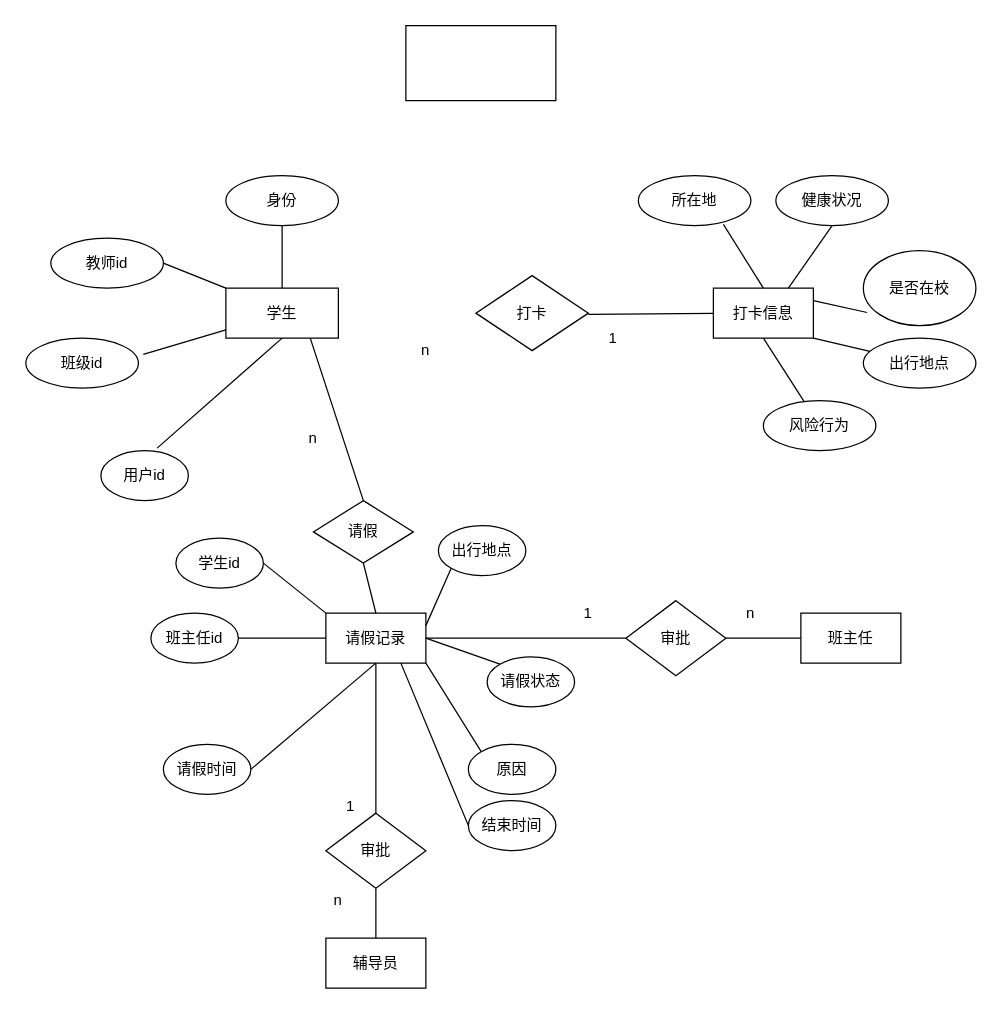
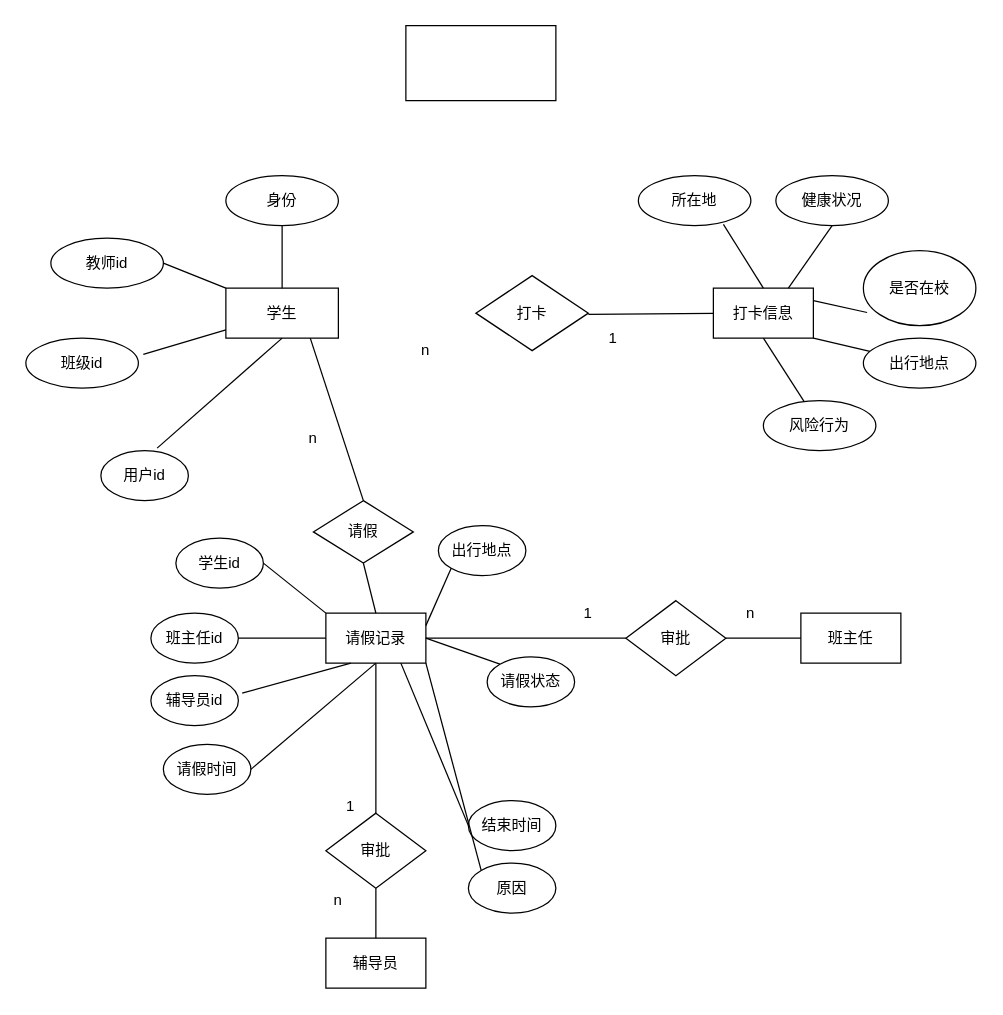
edge "请假记录" -- "辅导员id": added
node "辅导员id": added
node "原因": moved (512, 769) -> (512, 888)
